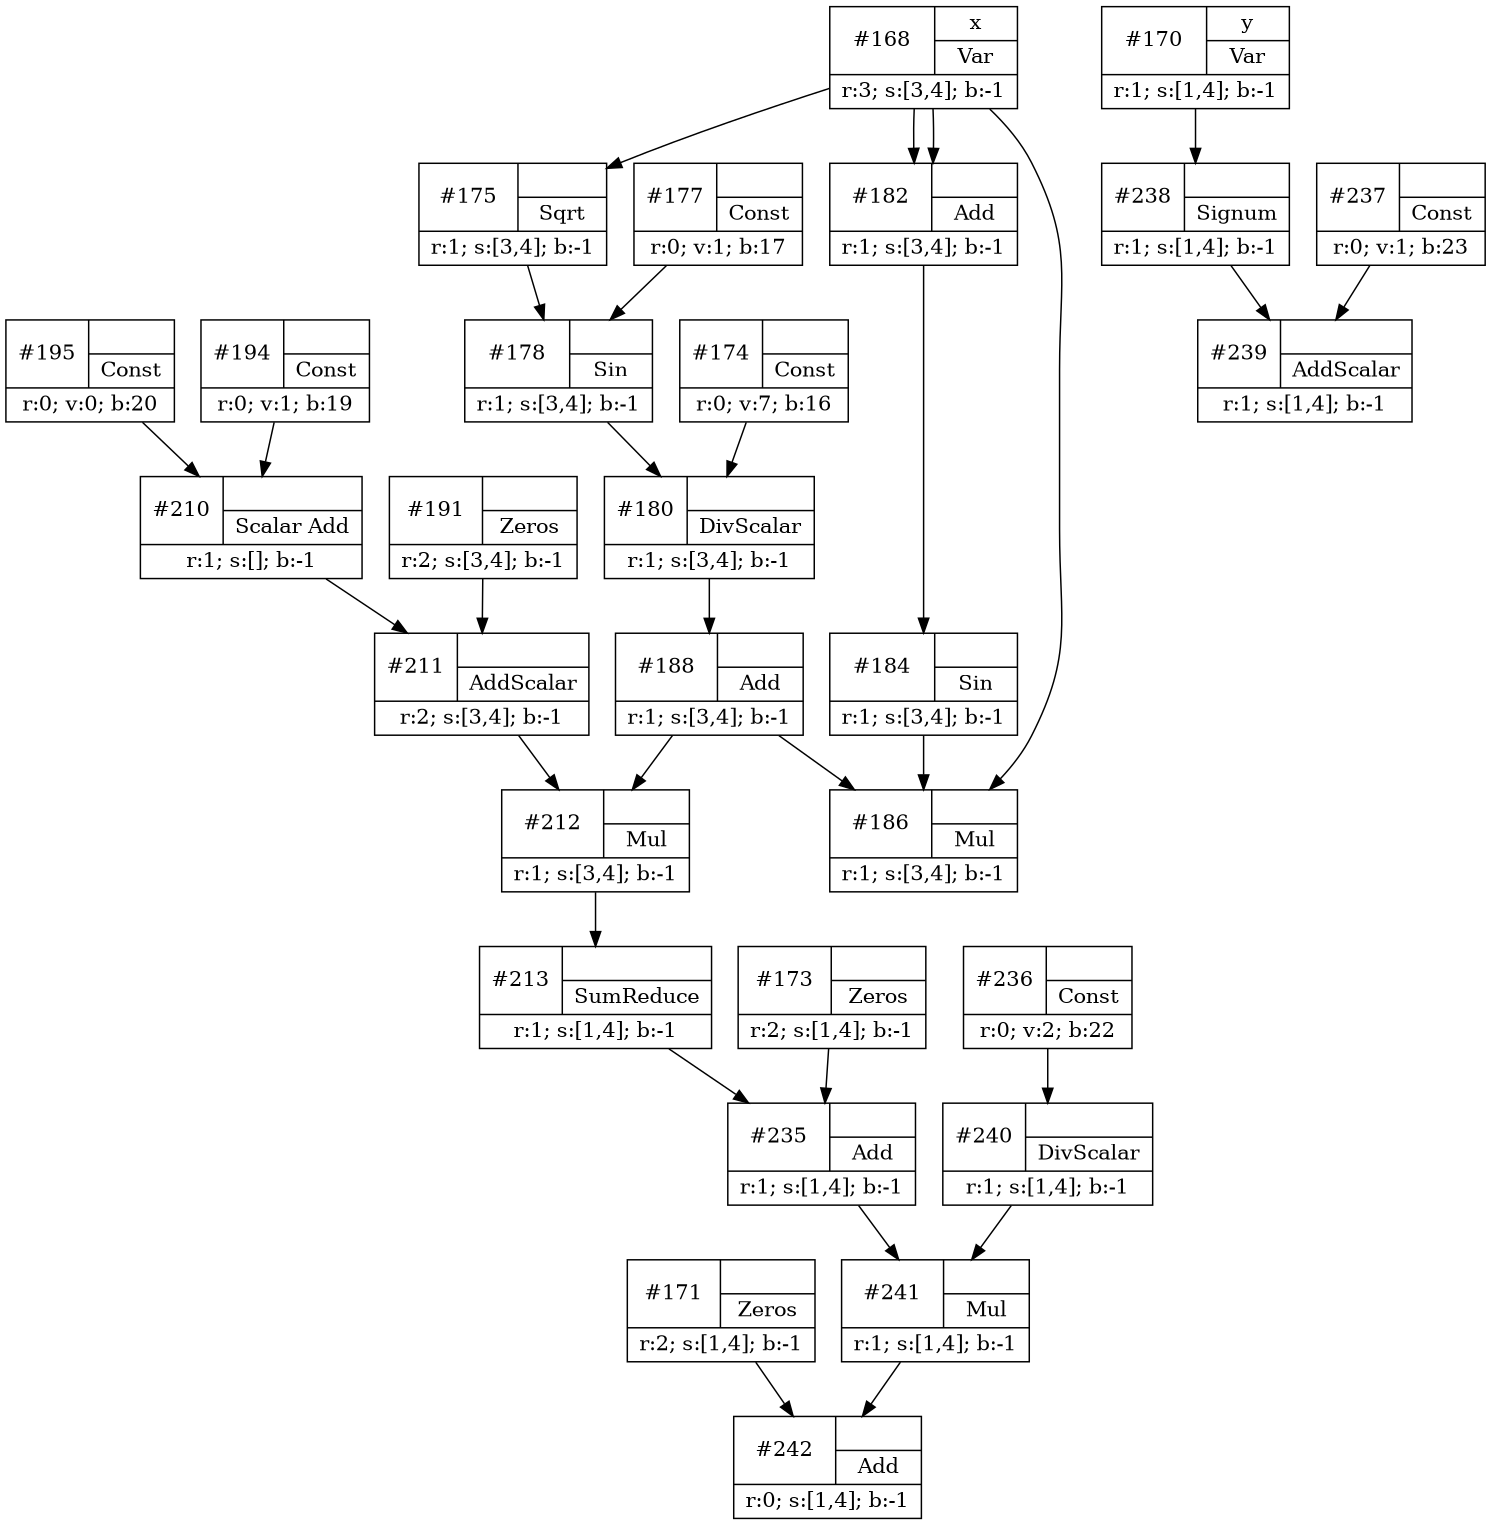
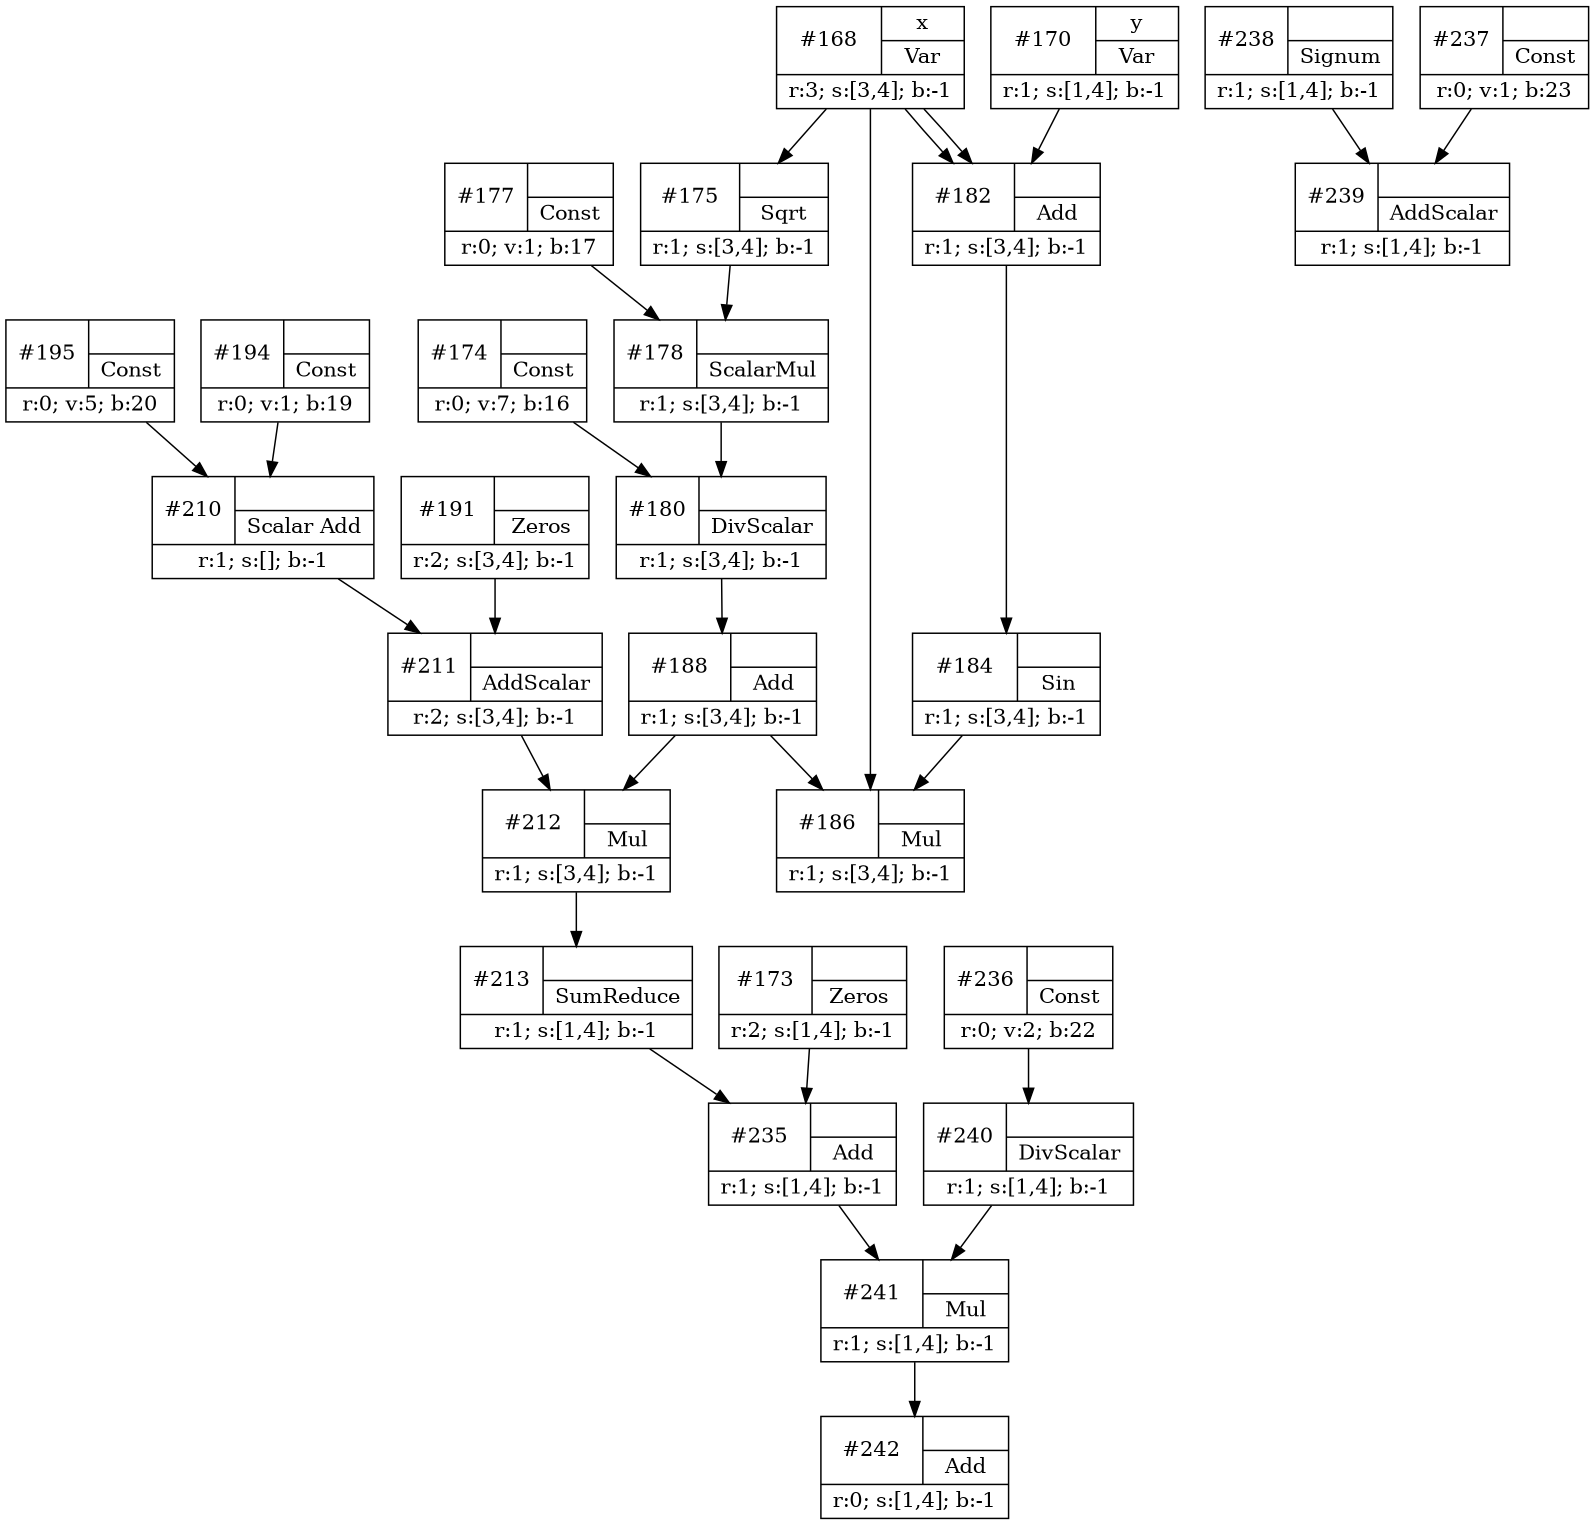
edge "#170" -> "#238": now "#170" -> "#182"
node "#178": text "Sin" -> "ScalarMul"
node "#195": text "r:0; v:0; b:20" -> "r:0; v:5; b:20"
node "#171": removed
